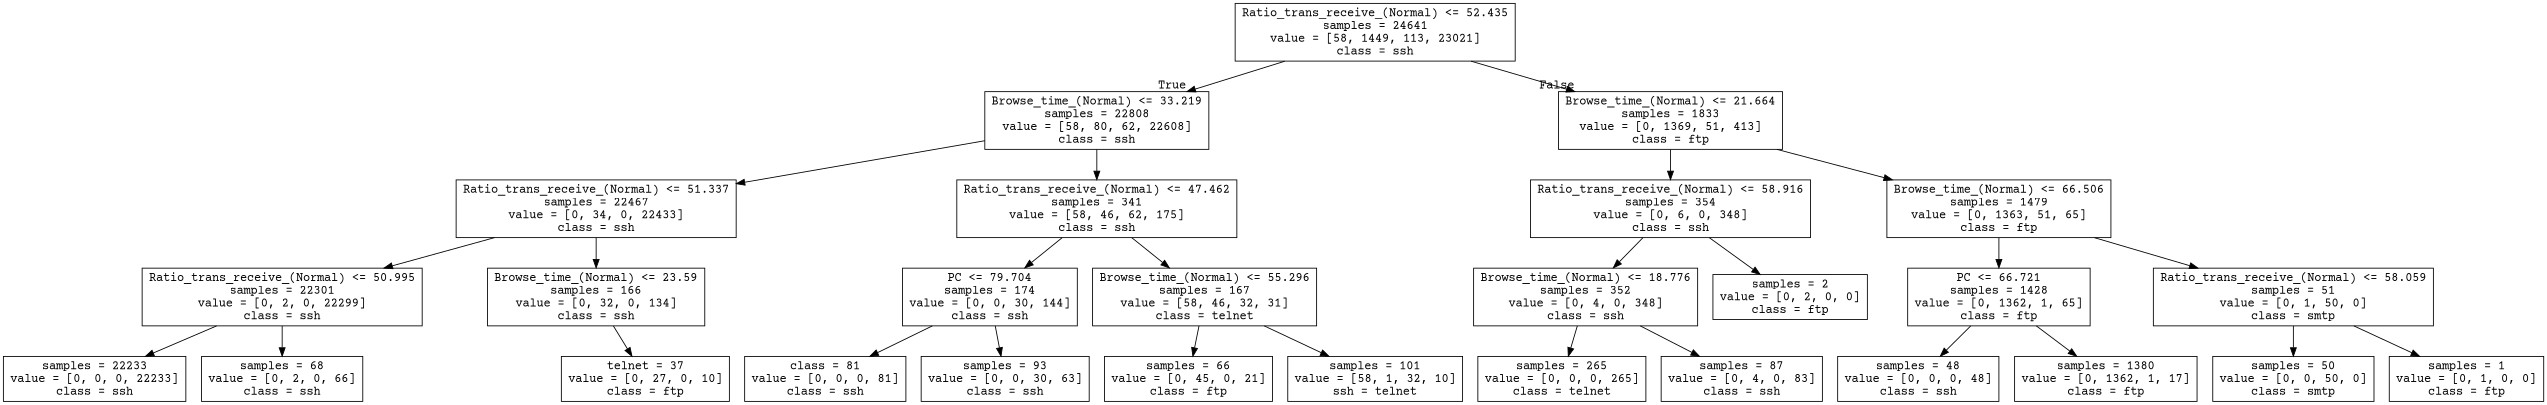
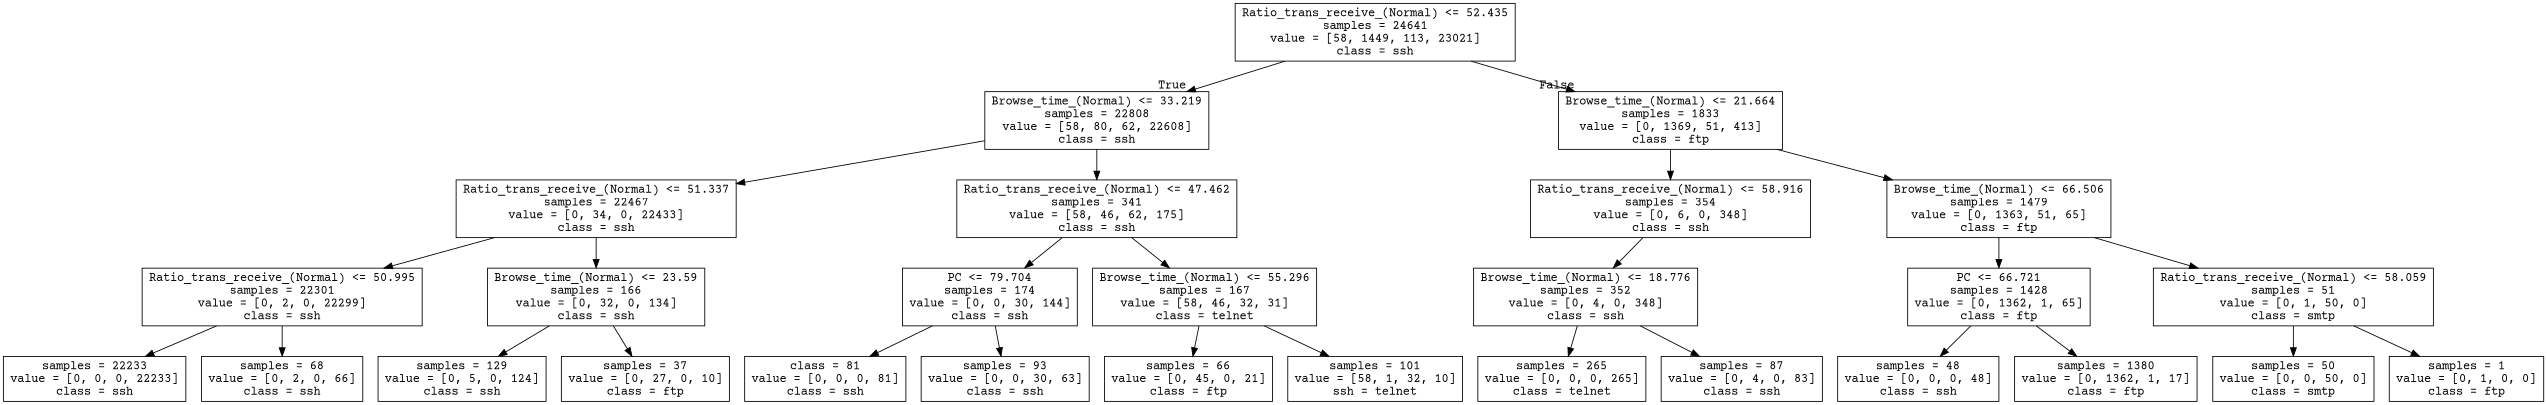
node "samples = 2 value = [0, 2, 0, 0] class = ftp": removed
node "samples = 129 value = [0, 5, 0, 124] class = ssh": added
node "telnet = 37 value = [0, 27, 0, 10] class = ftp": label "telnet = 37 value = [0, 27, 0, 10] class = ftp" -> "samples = 37 value = [0, 27, 0, 10] class = ftp"
